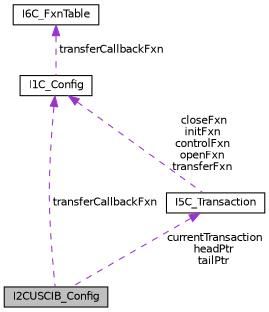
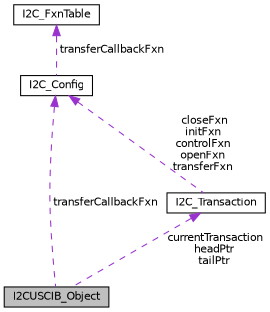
node "I6C_FxnTable": label "I6C_FxnTable" -> "I2C_FxnTable"
node "I1C_Config": label "I1C_Config" -> "I2C_Config"
node "I5C_Transaction": label "I5C_Transaction" -> "I2C_Transaction"
node "I2CUSCIB_Config": label "I2CUSCIB_Config" -> "I2CUSCIB_Object"
